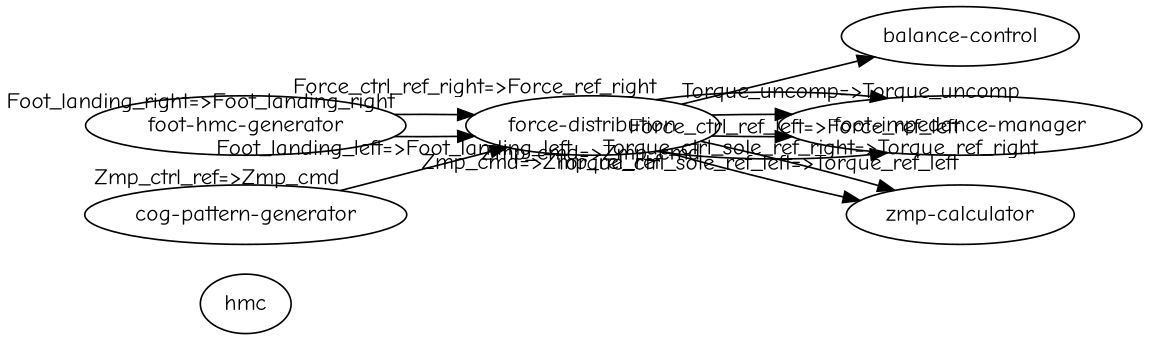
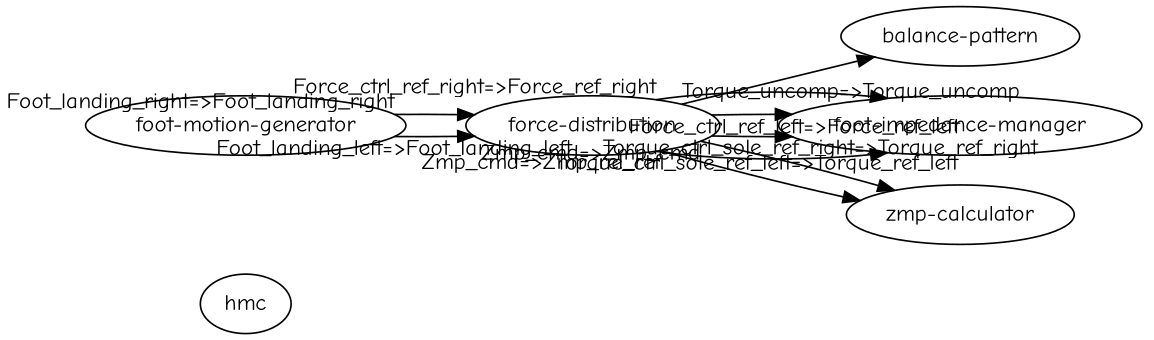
node "balance-control": label "balance-control" -> "balance-pattern"
node "foot-hmc-generator": label "foot-hmc-generator" -> "foot-motion-generator"
node "cog-pattern-generator": removed
